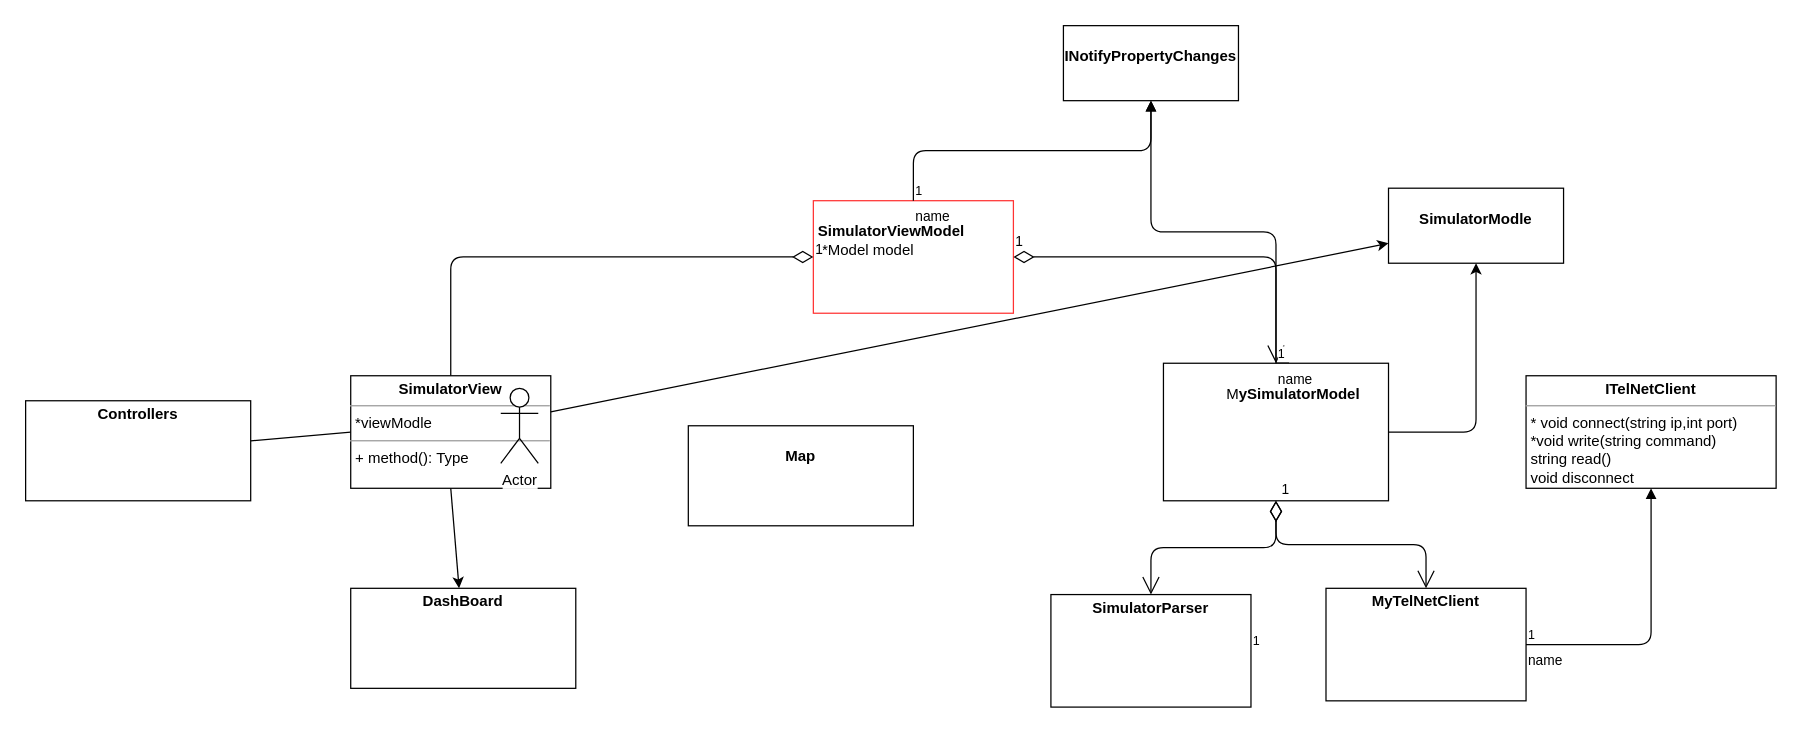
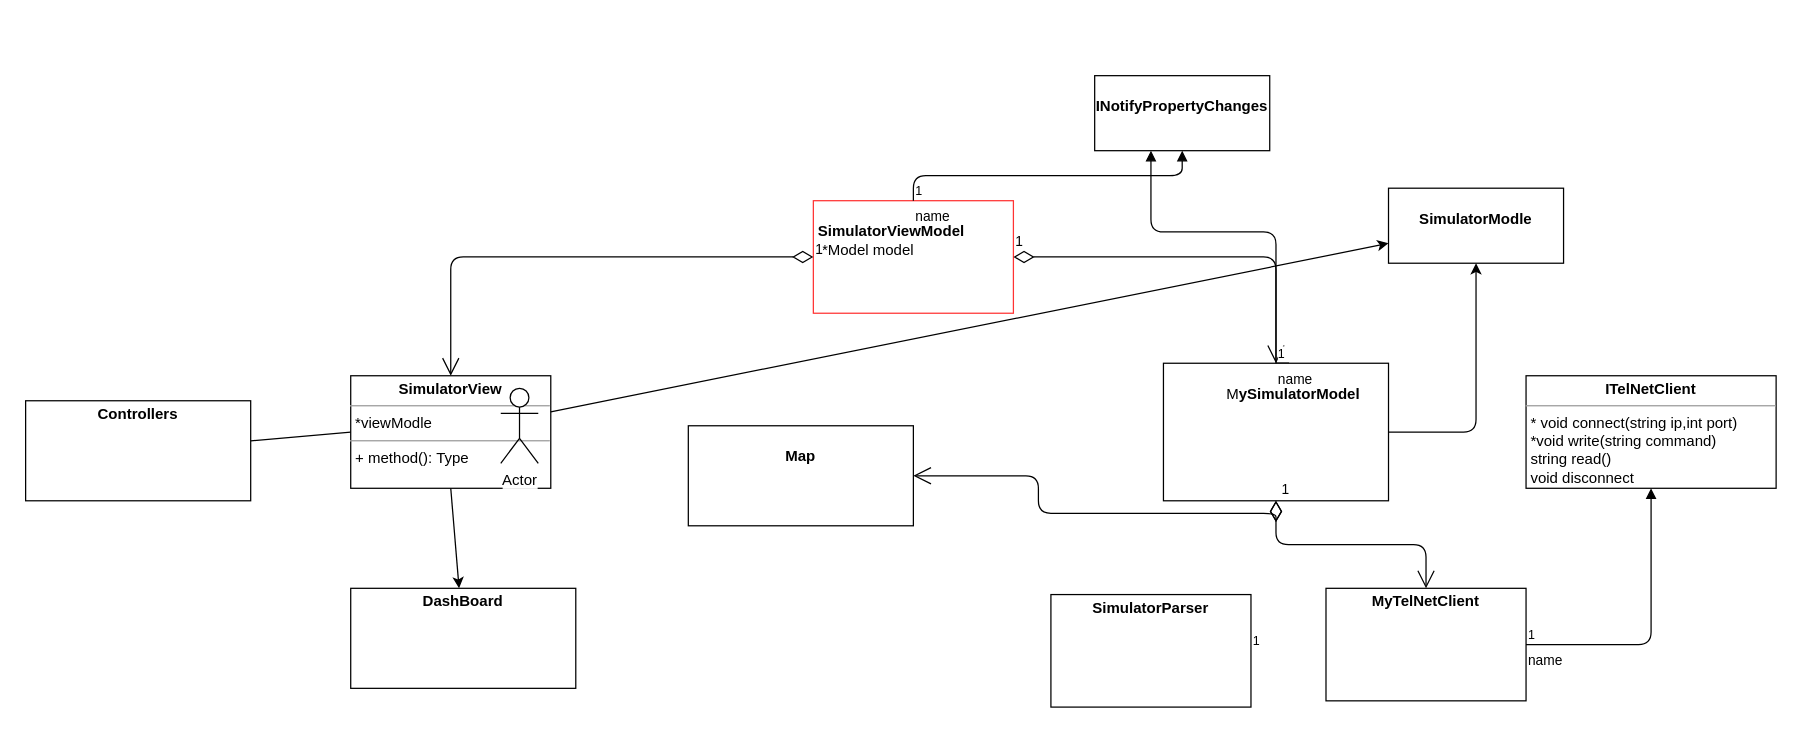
node "INotifyPropertyChanges": moved (1151, 63) -> (1182, 113)
edge "SimulatorView *viewModle + method(): Type" -> "SimulatorViewModel *Model model": arrowhead none -> open
edge "MySimulatorModel" -- "SimulatorParser": now "MySimulatorModel" -- "Map"
